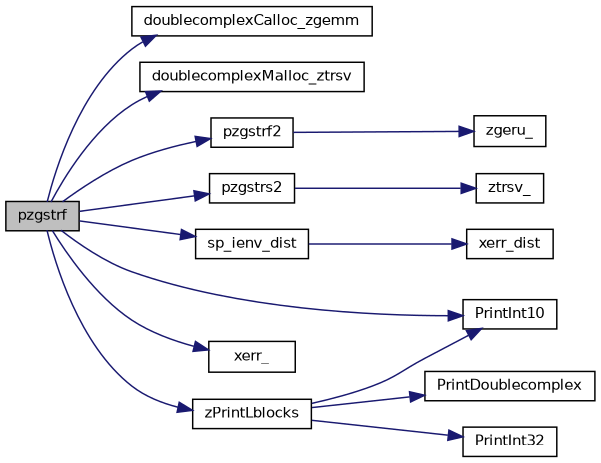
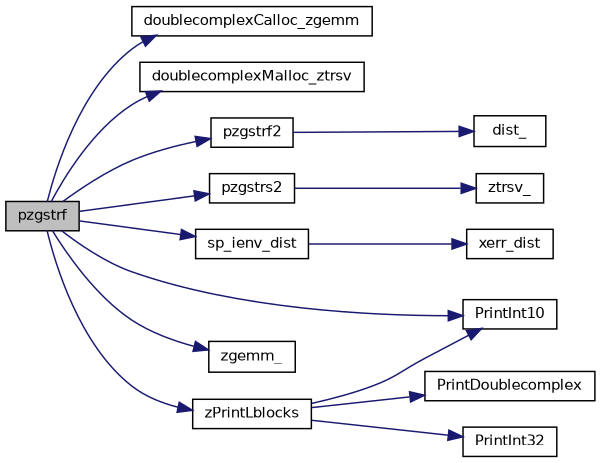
node "zgeru_": label "zgeru_" -> "dist_"
node "xerr_": label "xerr_" -> "zgemm_"
